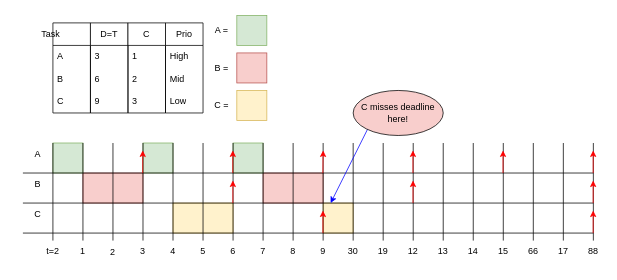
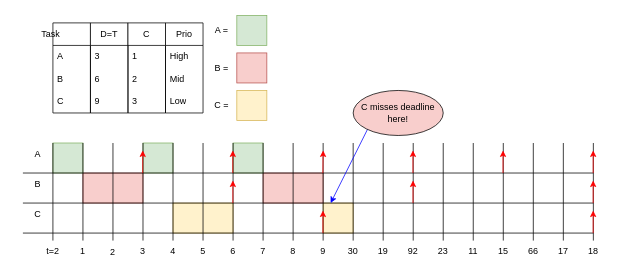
node "12": label "12" -> "92"
node "13": label "13" -> "23"
node "14": label "14" -> "11"
node "88": label "88" -> "18"
